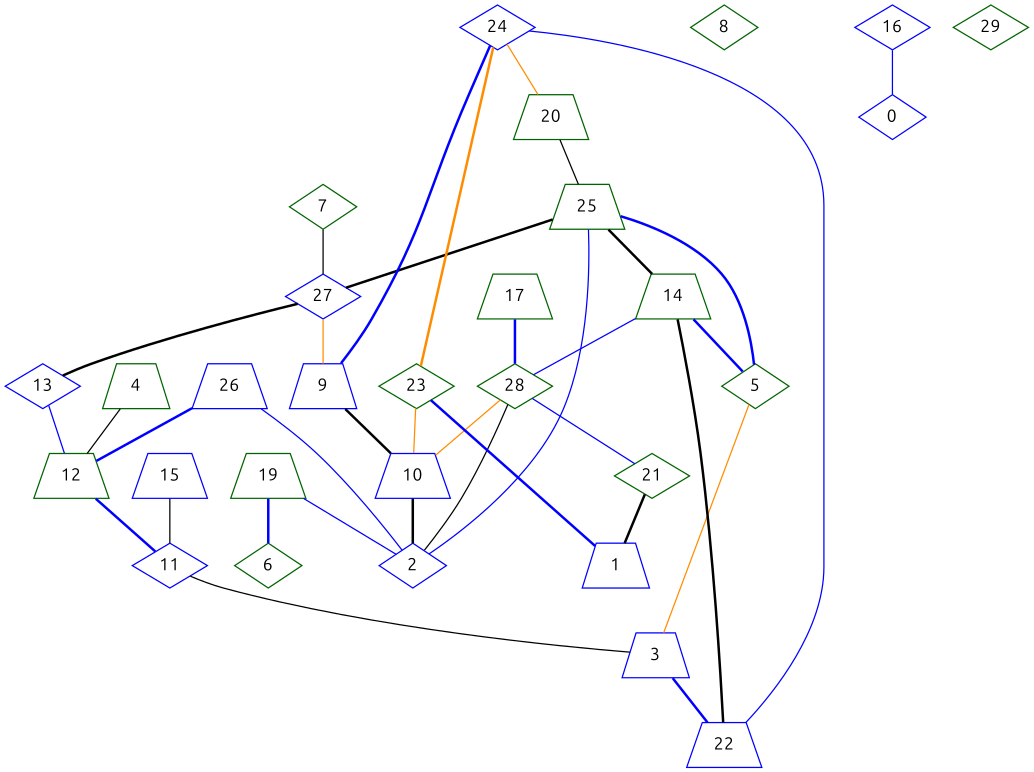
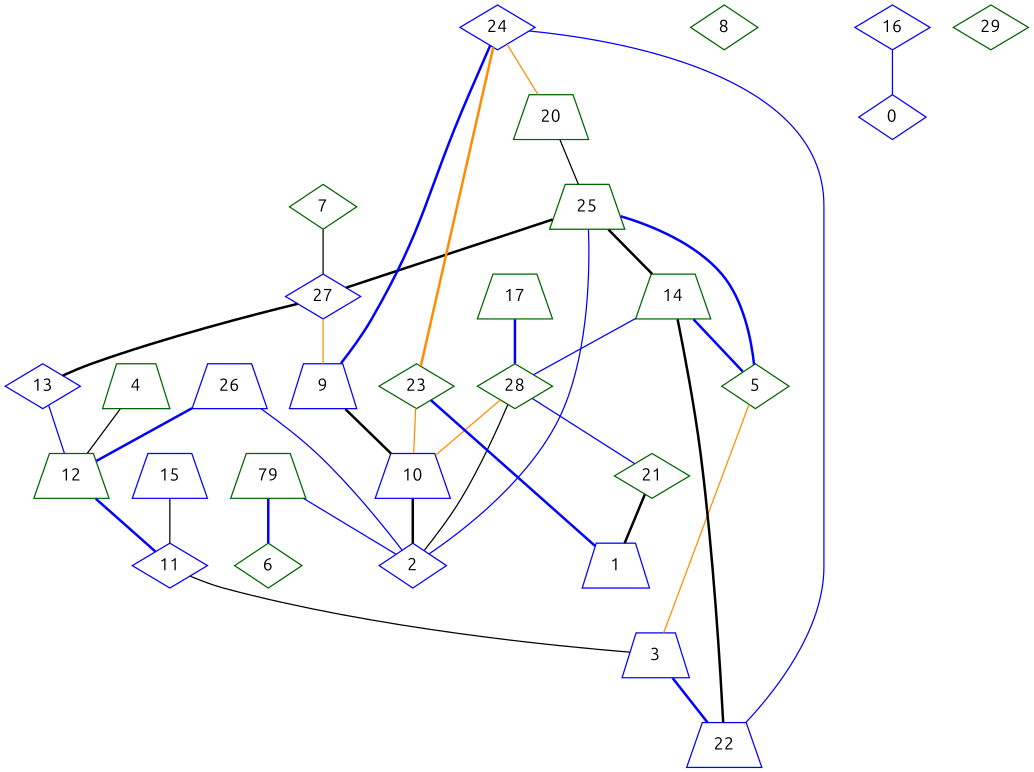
node "19": label "19" -> "79"
